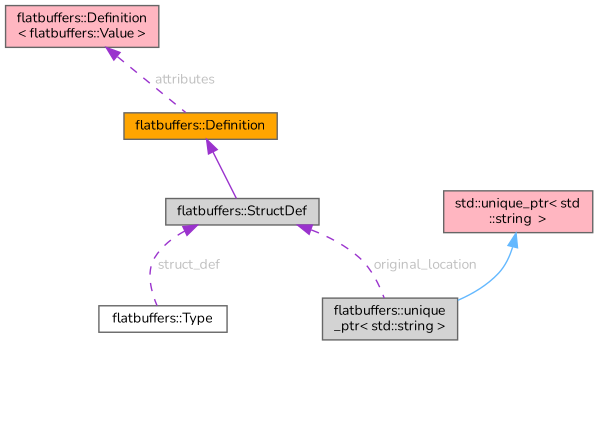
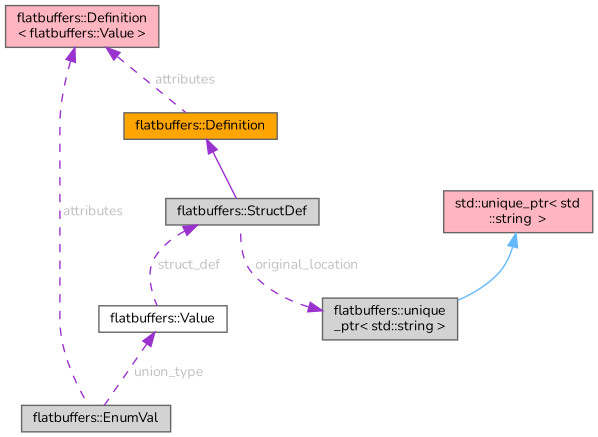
edge "flatbuffers::unique _ptr< std::string >" -> "flatbuffers::StructDef": reversed
node "flatbuffers::Type": label "flatbuffers::Type" -> "flatbuffers::Value"
node "flatbuffers::EnumVal": added
